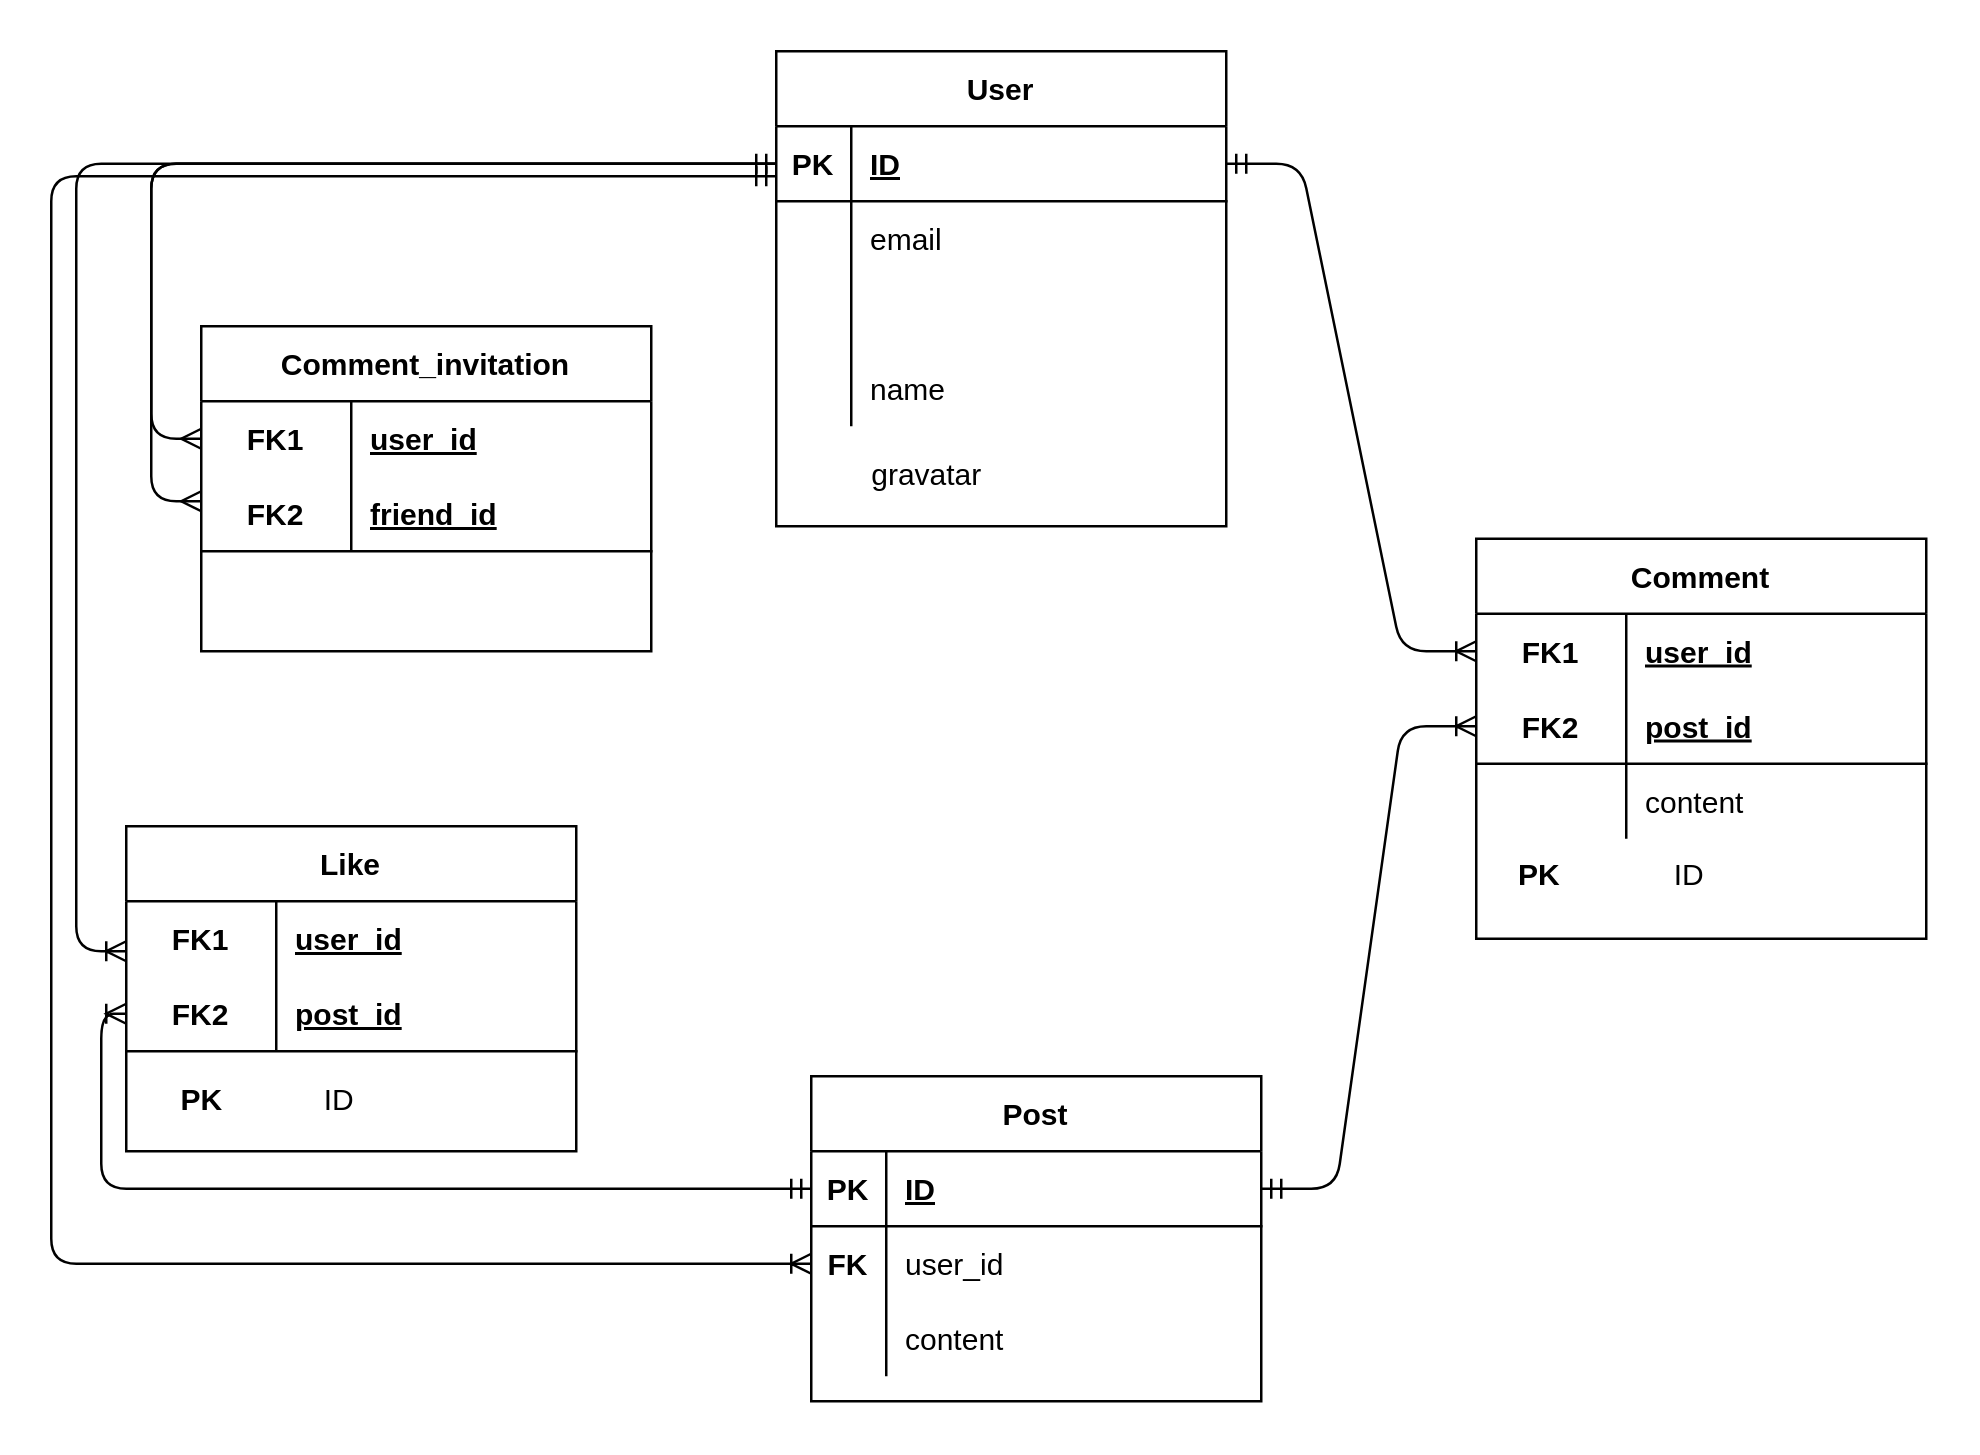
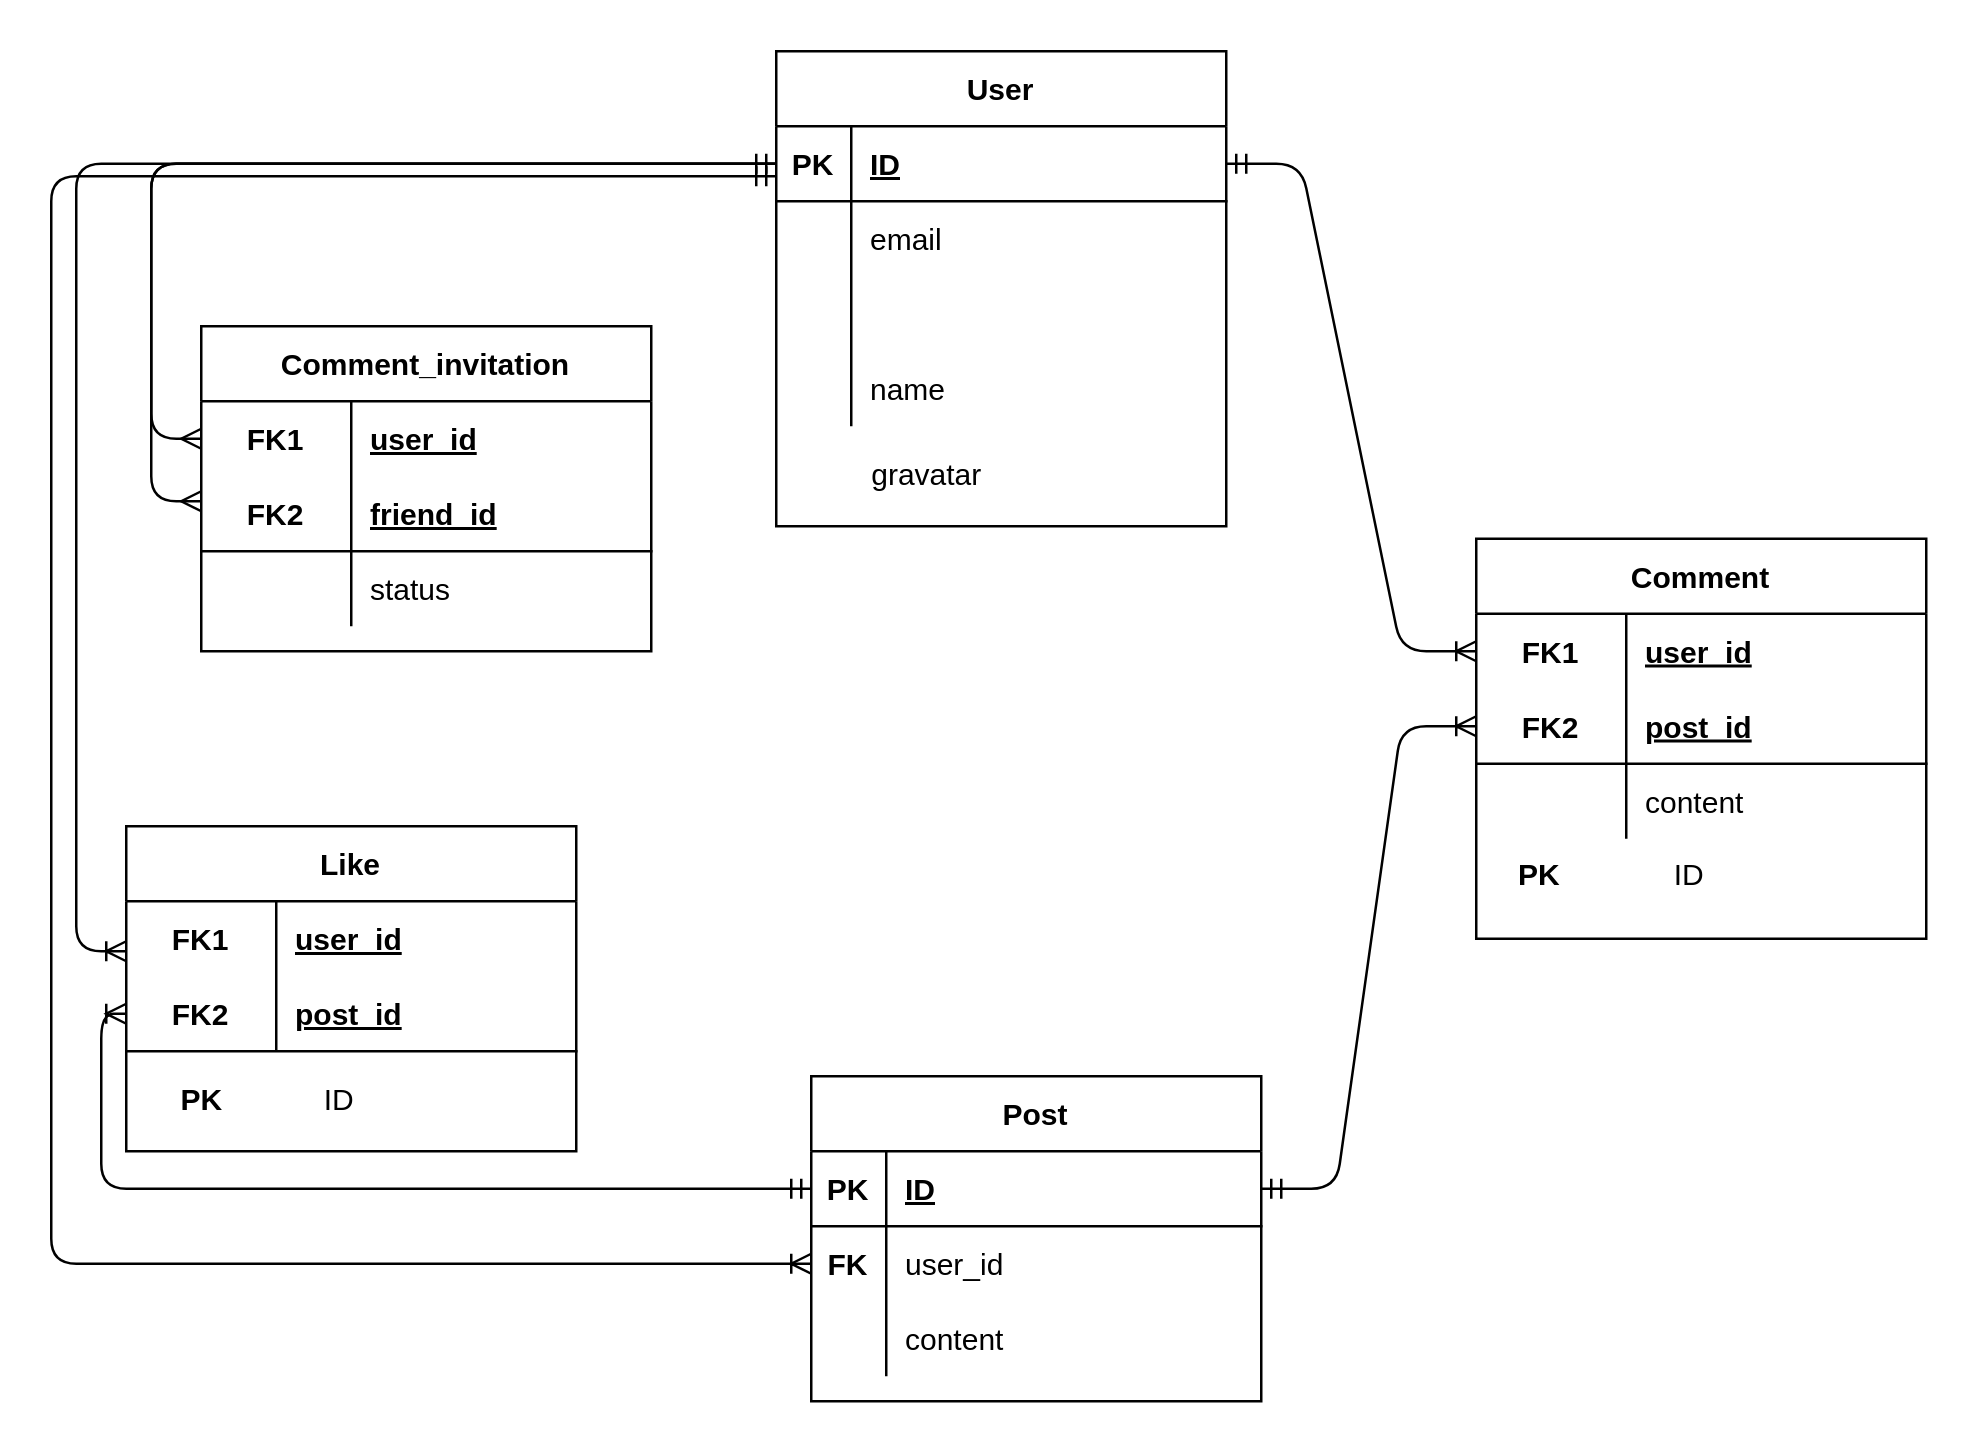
node "status": added
